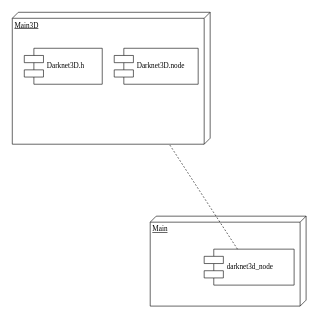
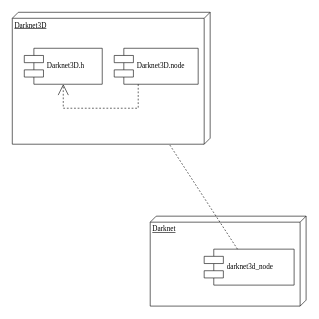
node "Main3D": label "Main3D" -> "Darknet3D"
edge "Darknet3D.node" -> "Darknet3D.h": added
node "Main": label "Main" -> "Darknet"
